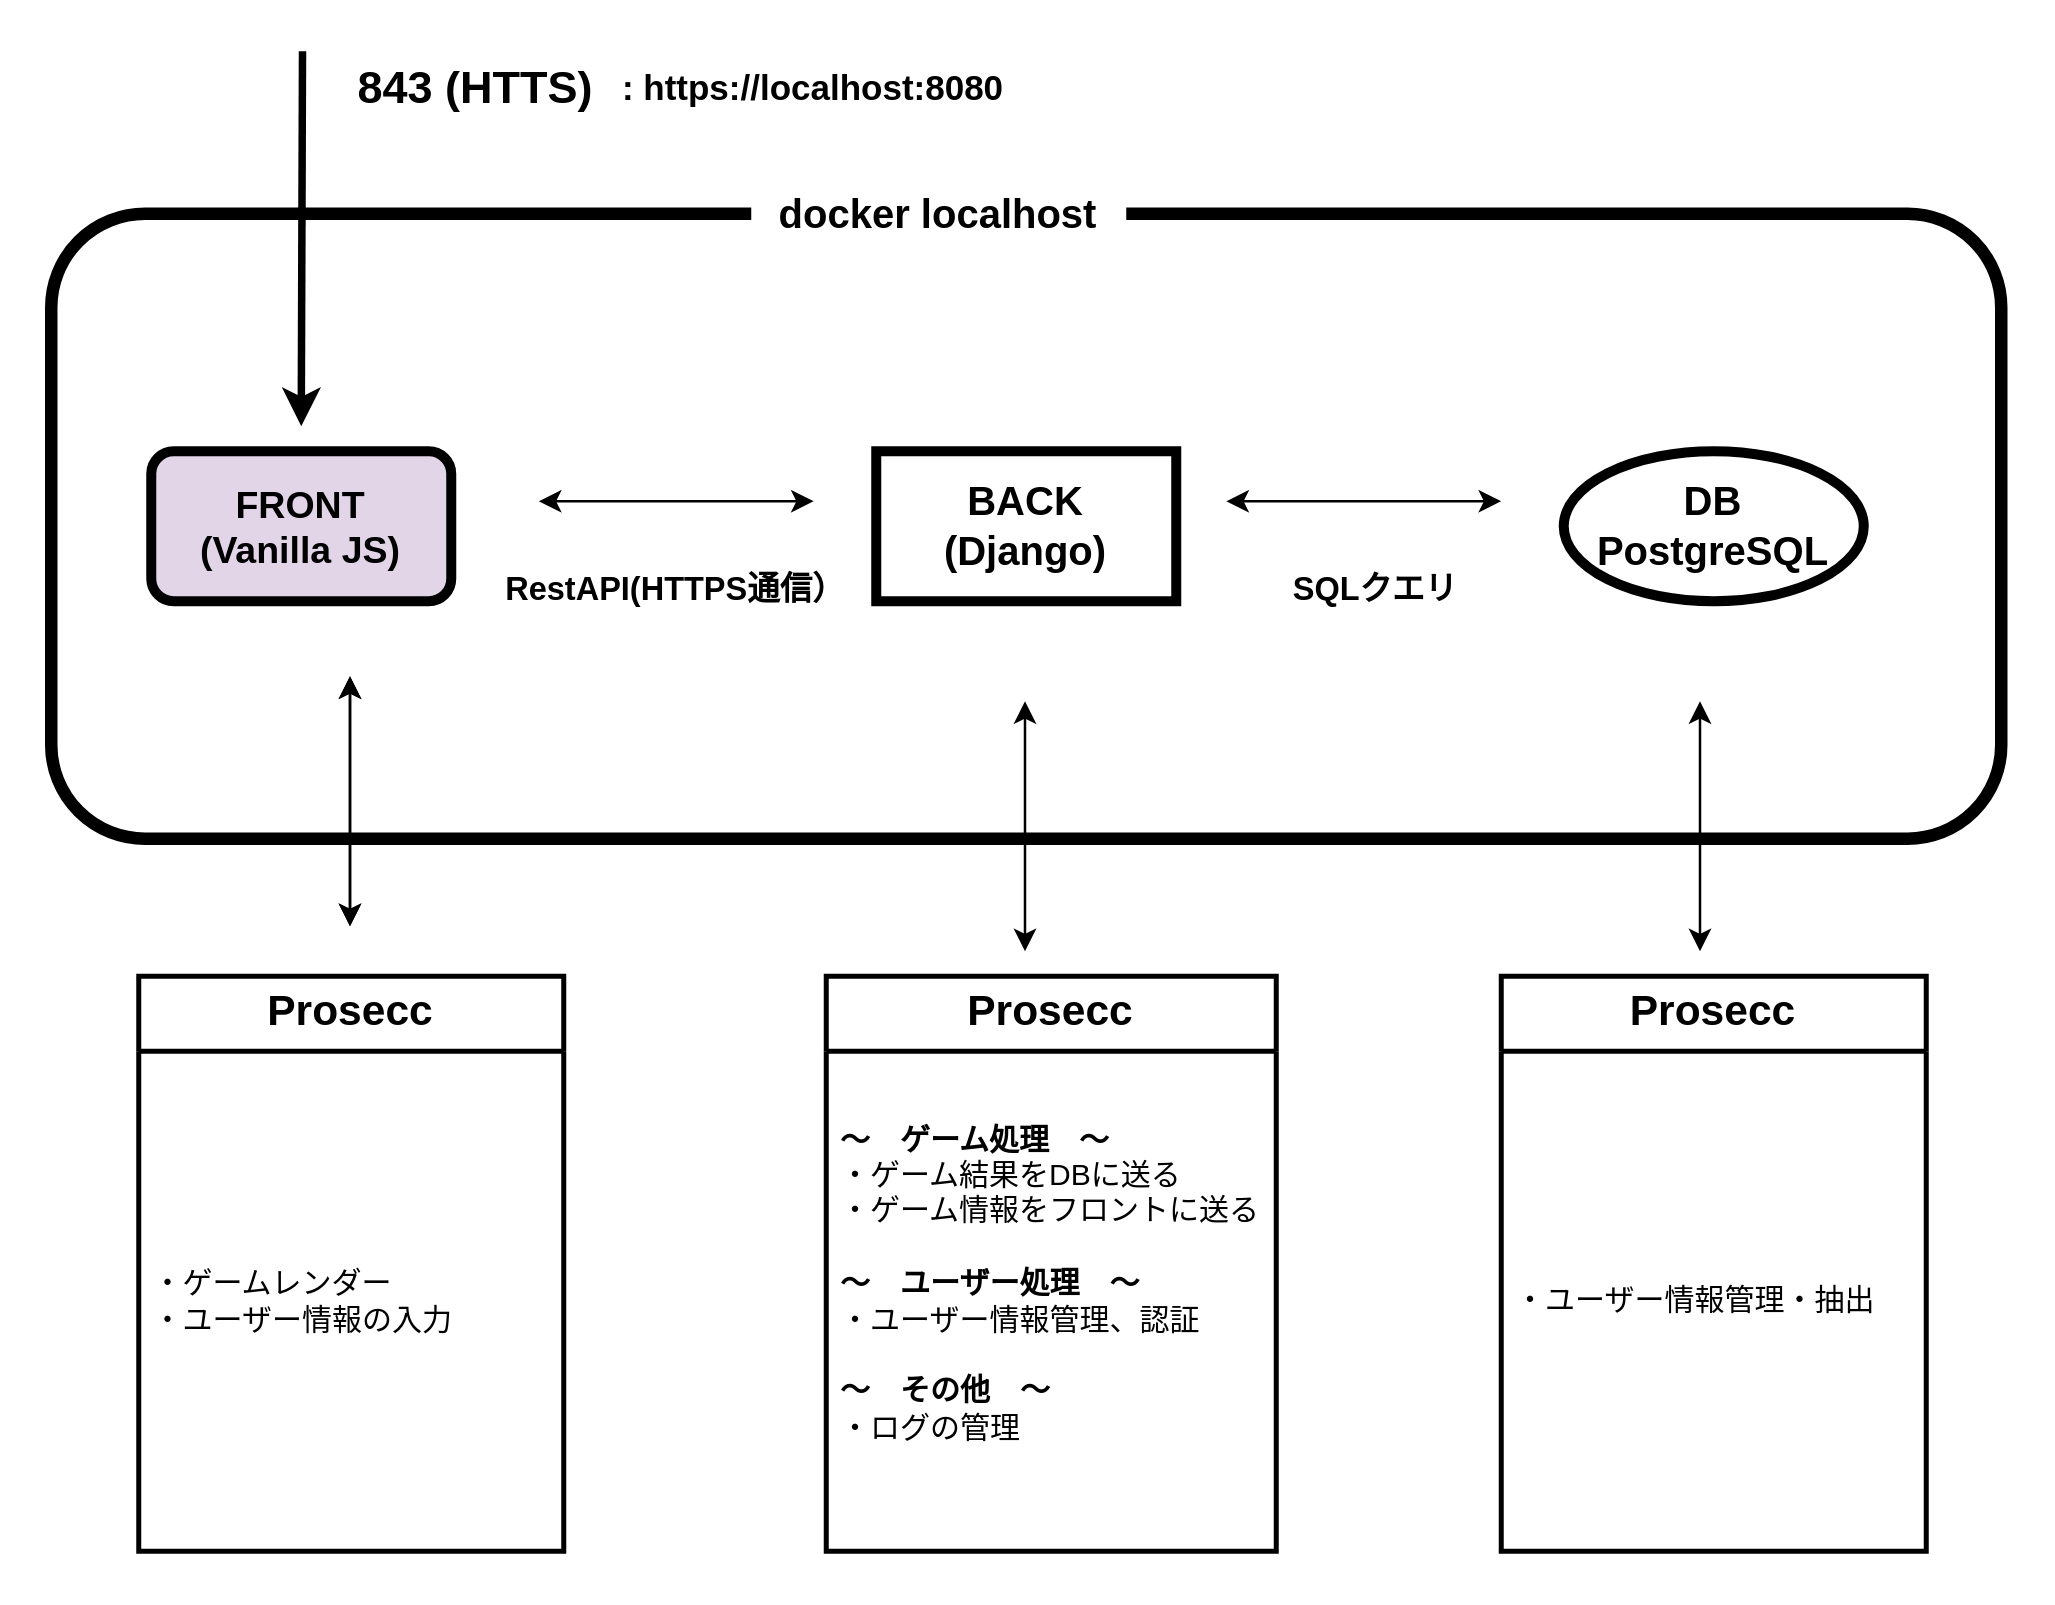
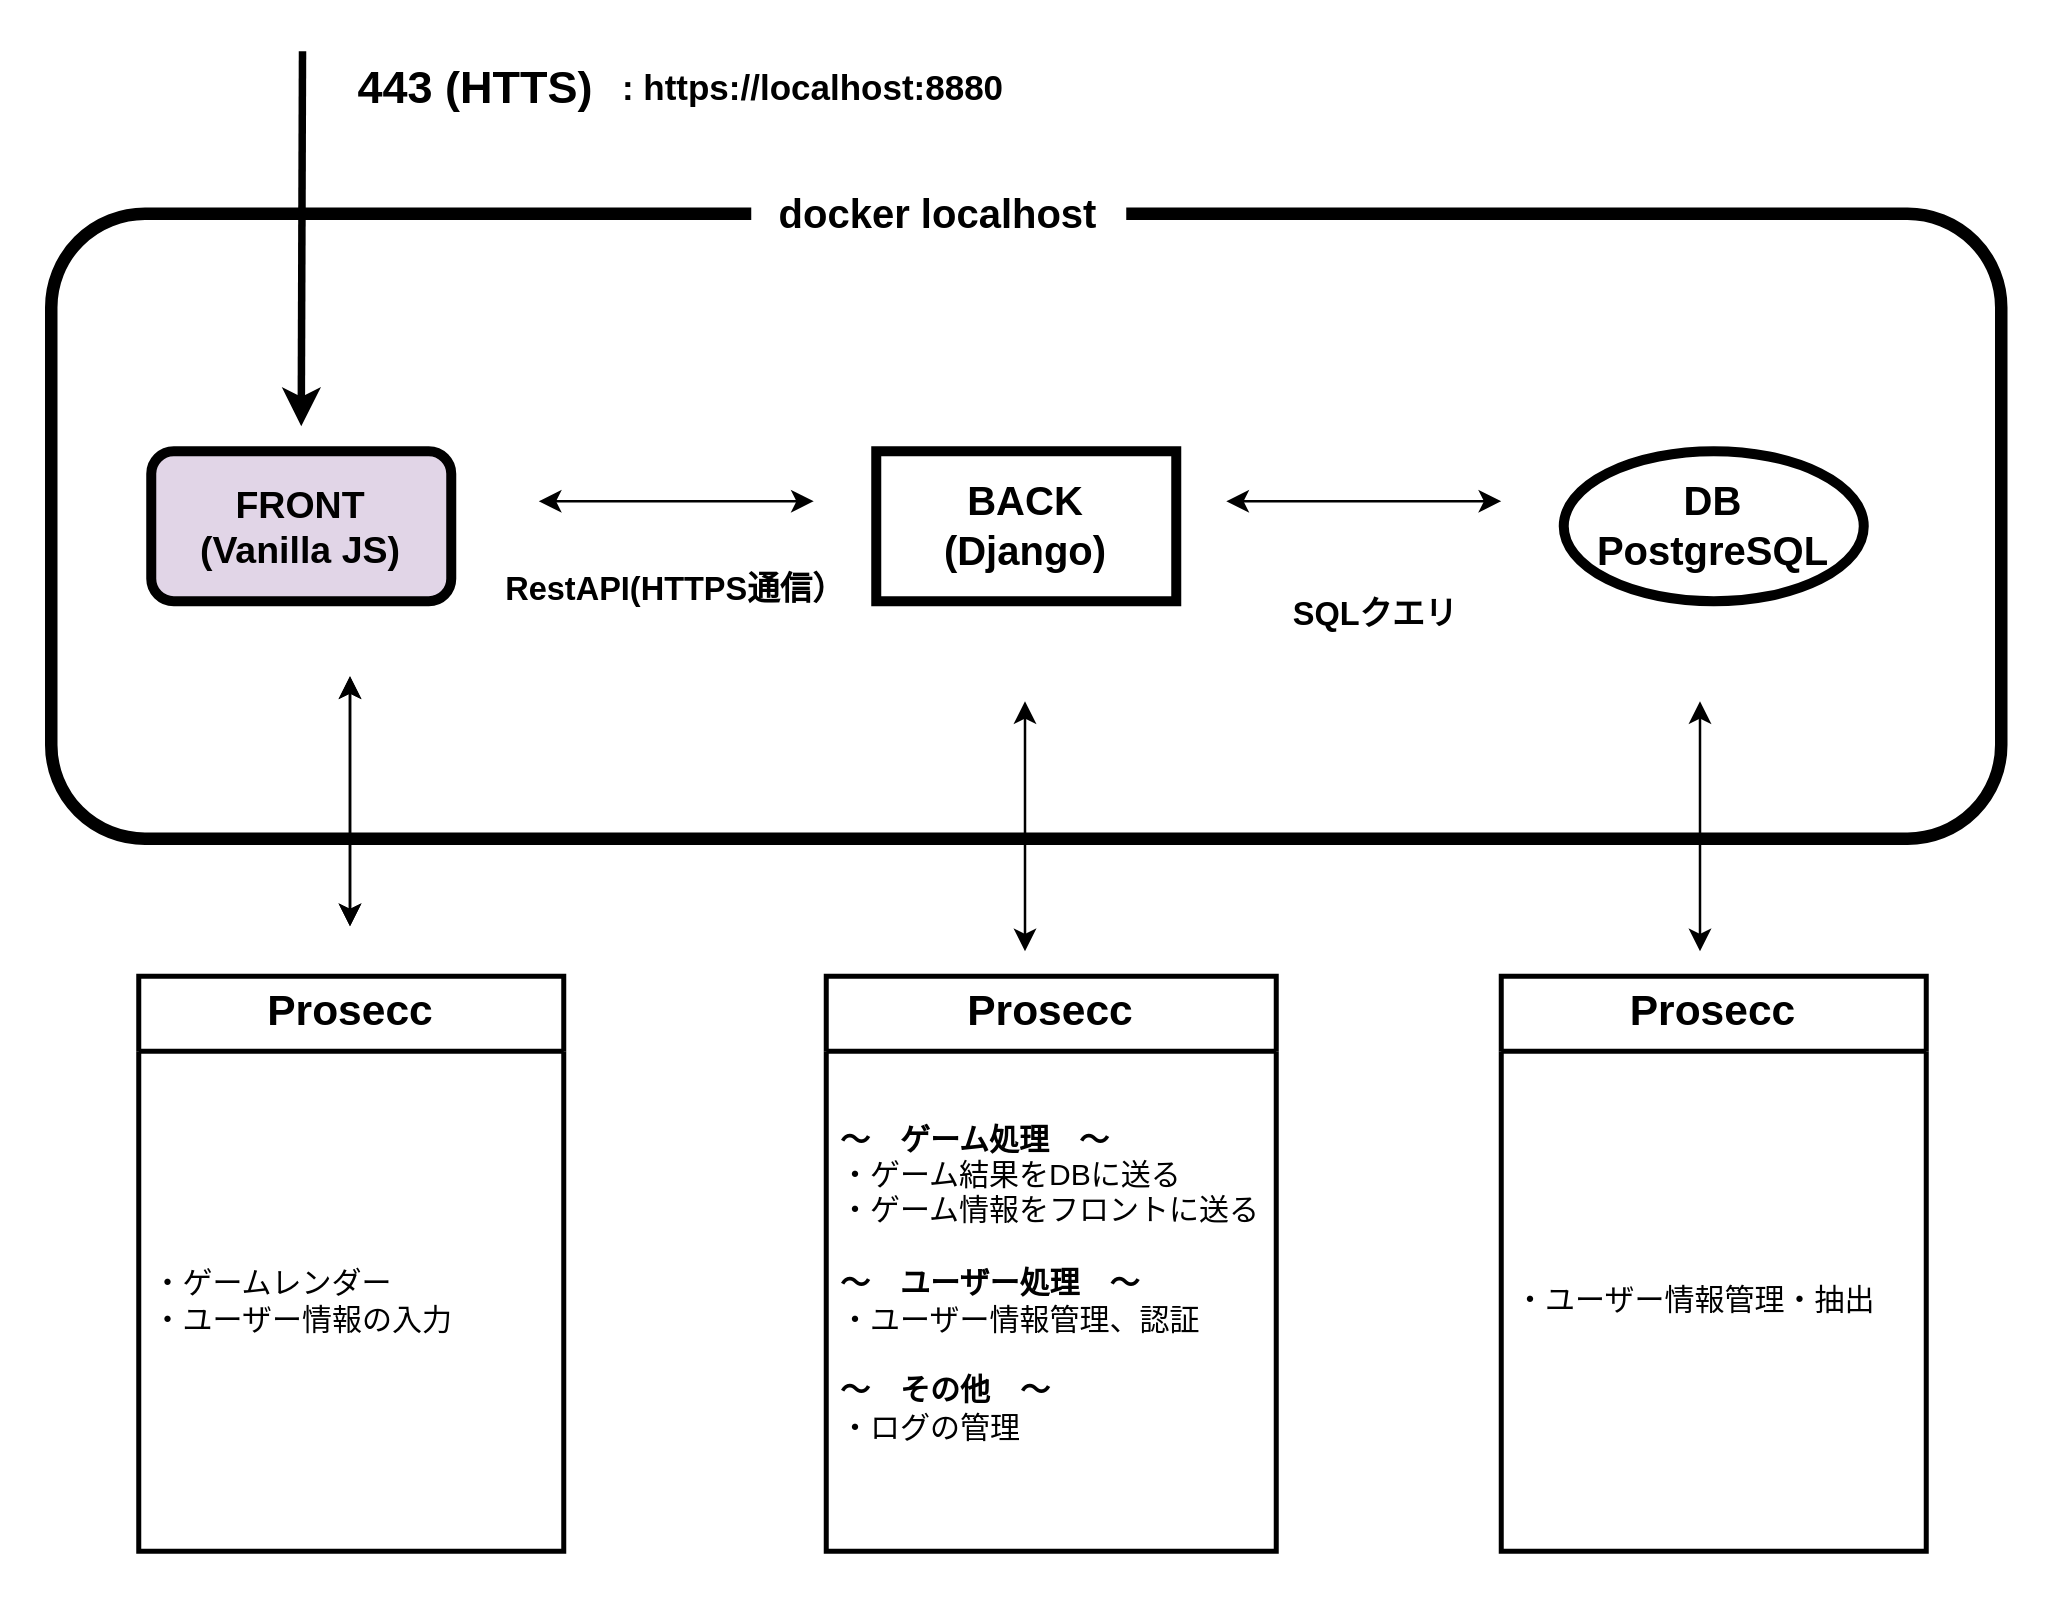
node "843 (HTTS)": label "843 (HTTS)" -> "443 (HTTS)"
node ": https://localhost:8080": label ": https://localhost:8080" -> ": https://localhost:8880"
node "SQLクエリ": moved (1376, 589) -> (1376, 614)
